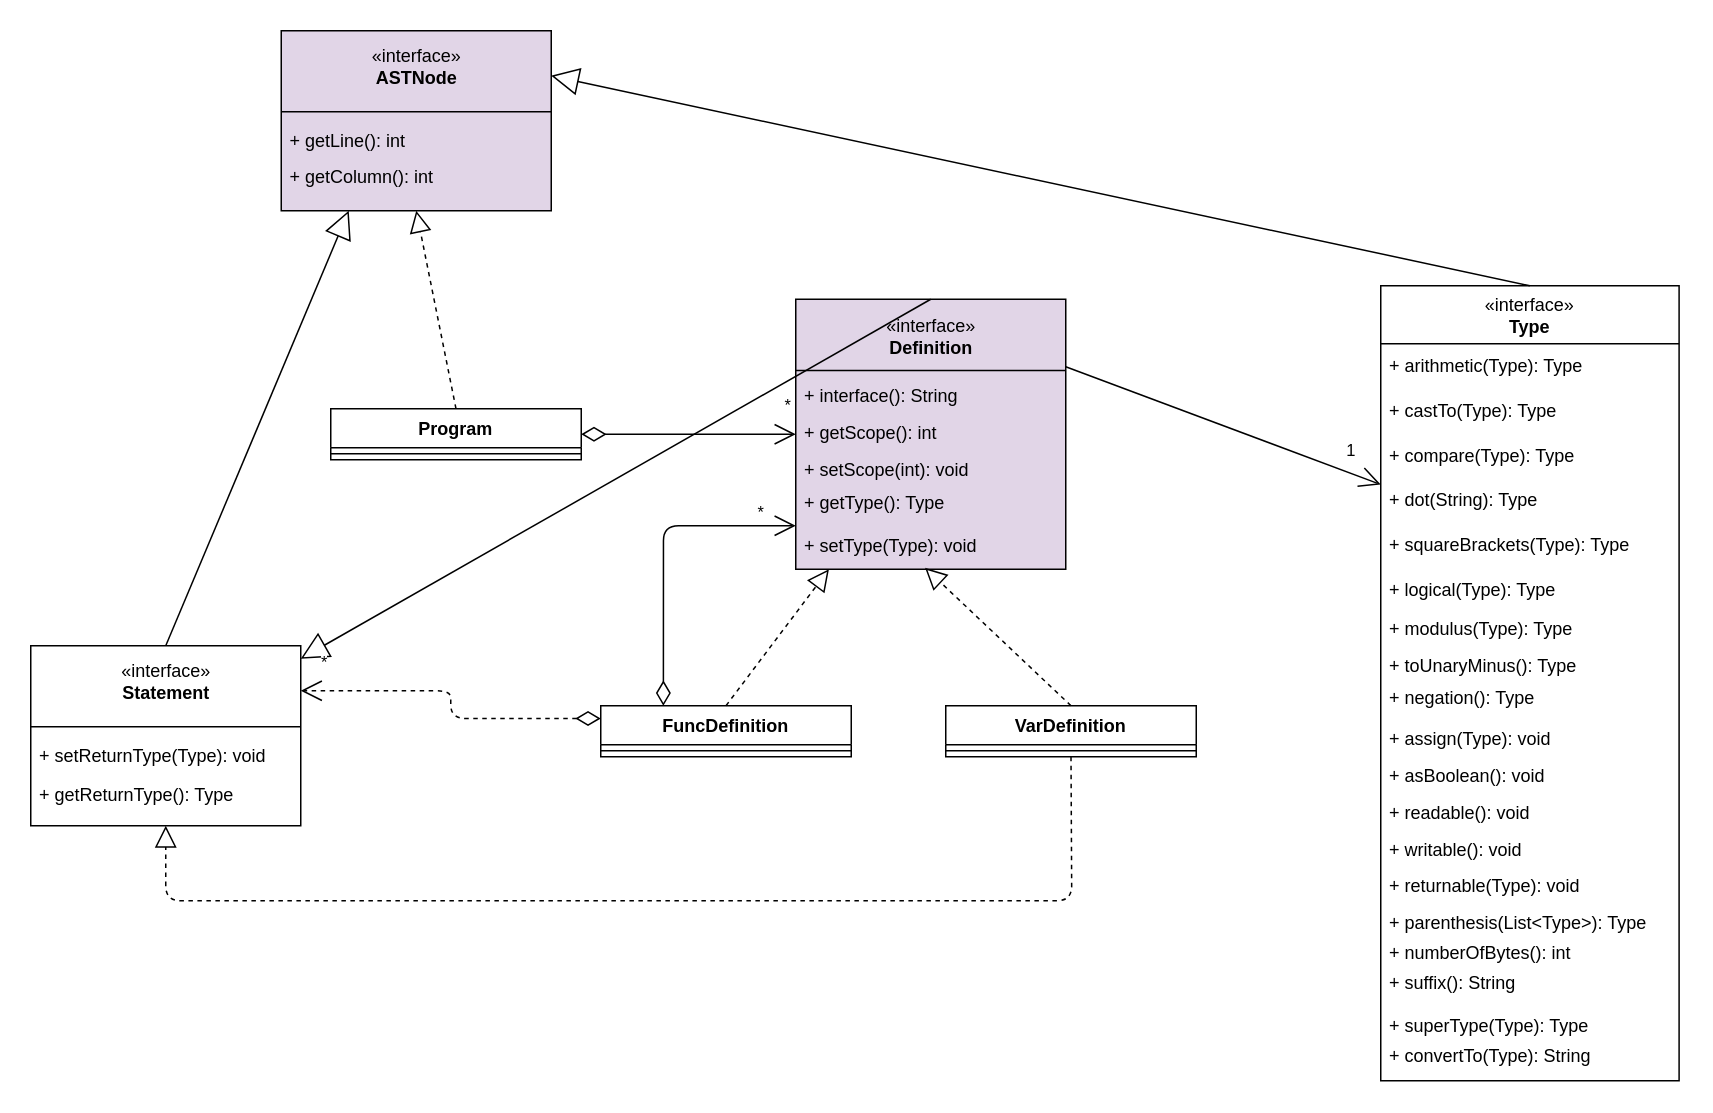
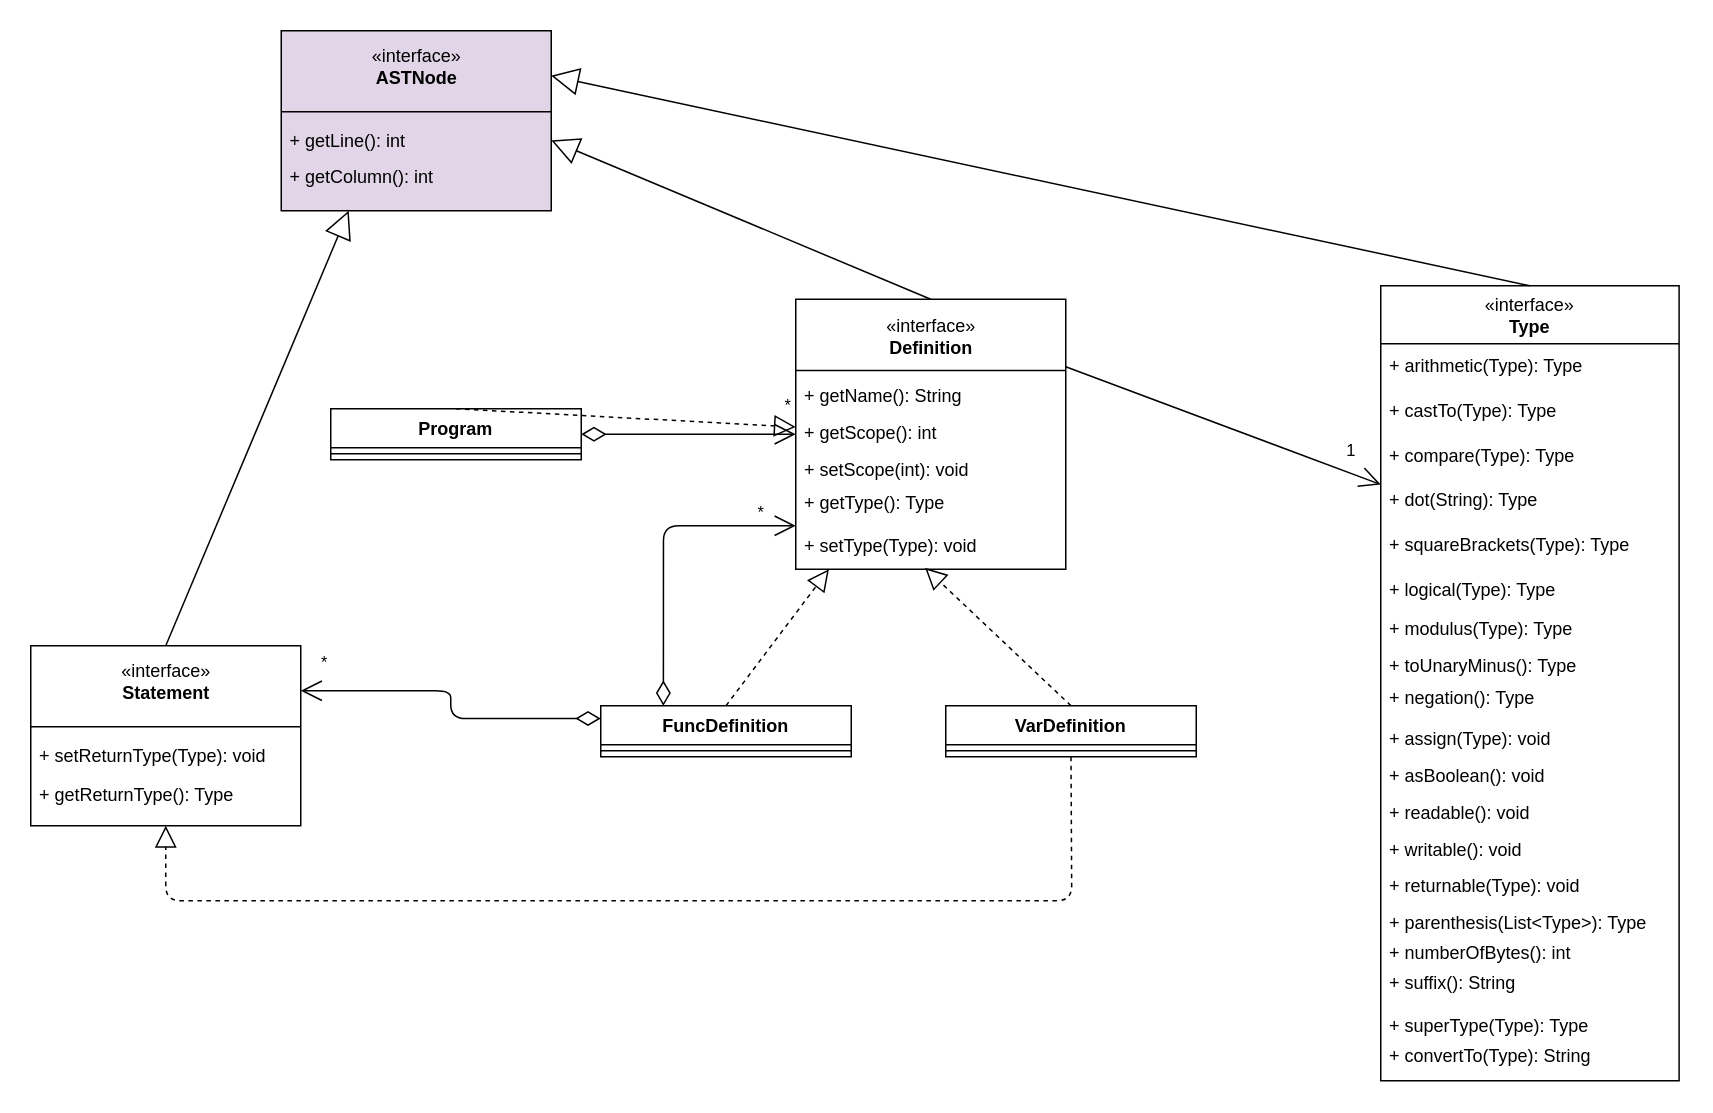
edge "Program" -> "«interface» ASTNode": now "Program" -> "«interface» Definition"
node "+ interface(): String": label "+ interface(): String" -> "+ getName(): String"
node "«interface» Definition": fillcolor #e1d5e7 -> #ffffff
edge "«interface» Definition" -> "«interface» Statement": now "«interface» Definition" -> "+ getLine(): int"
edge "FuncDefinition" -- "«interface» Statement": style dashed -> solid
